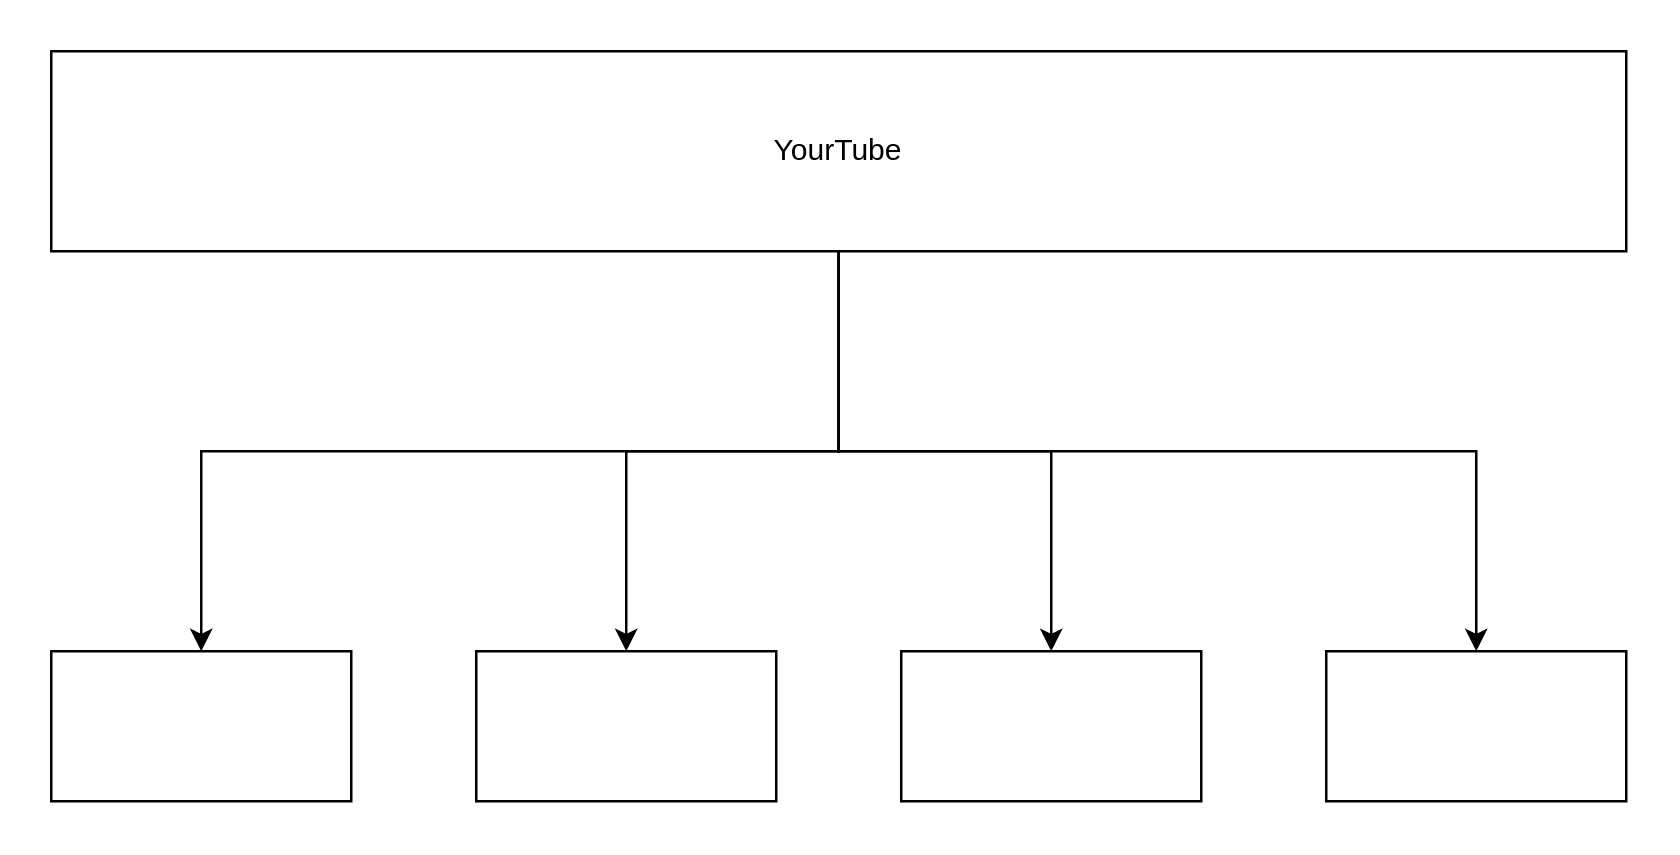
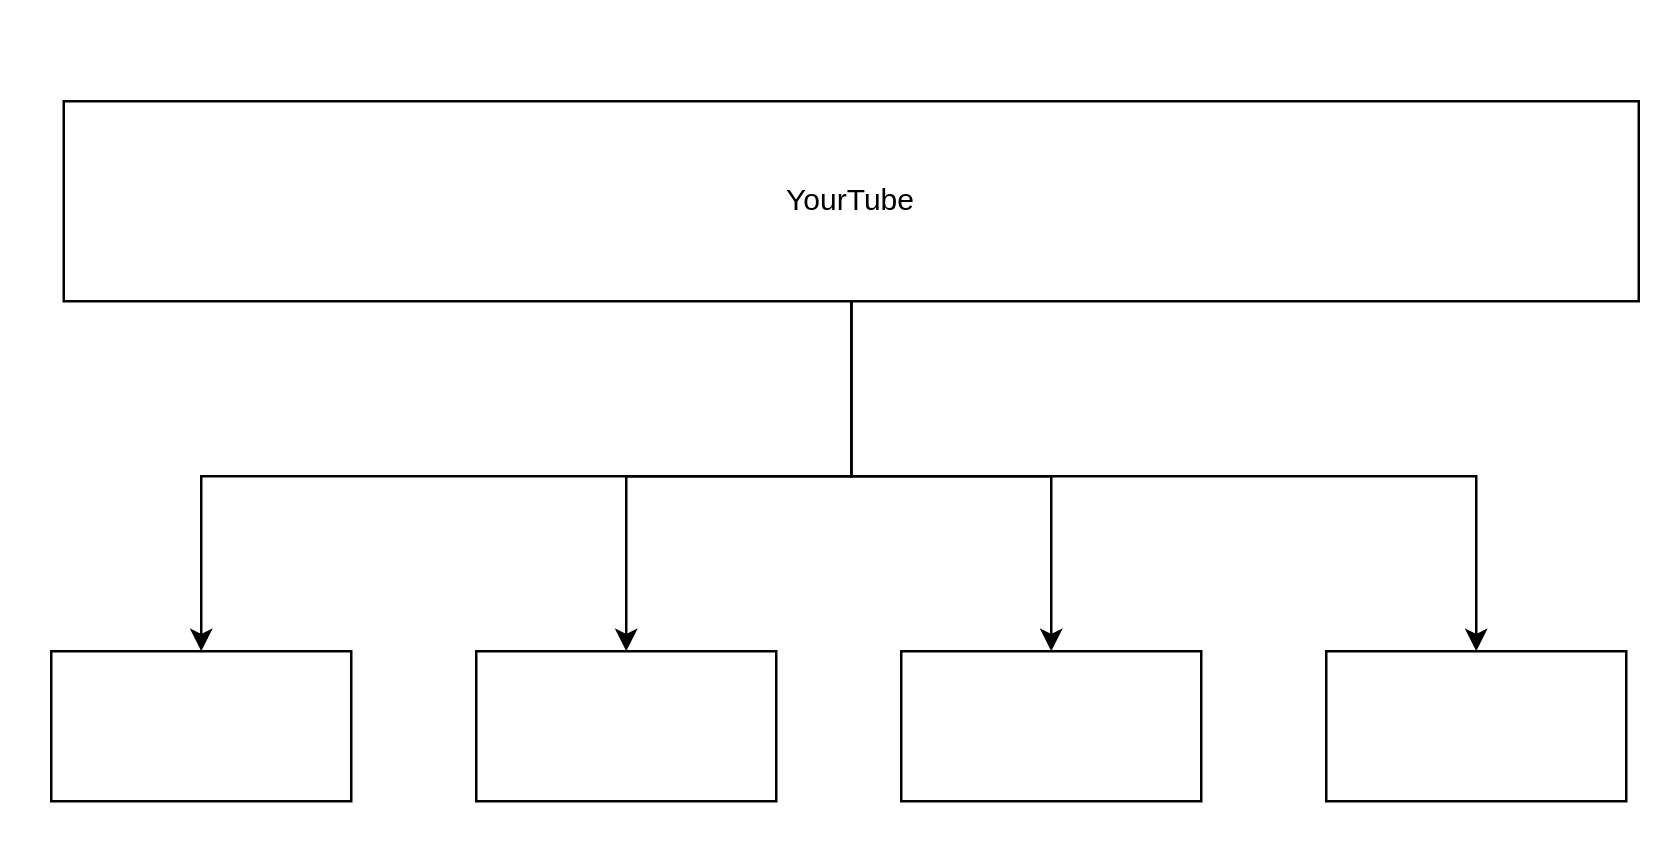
node "YourTube": moved (839, 151) -> (851, 201)
